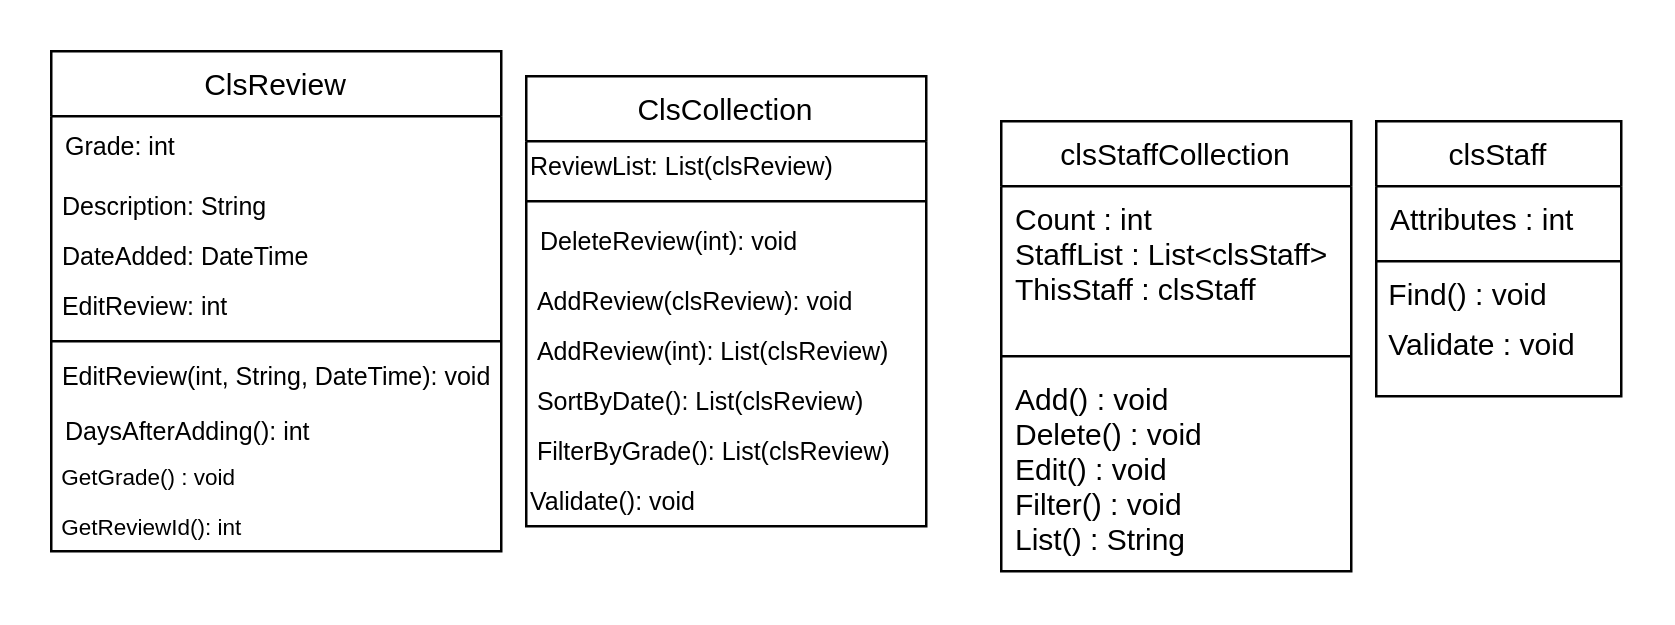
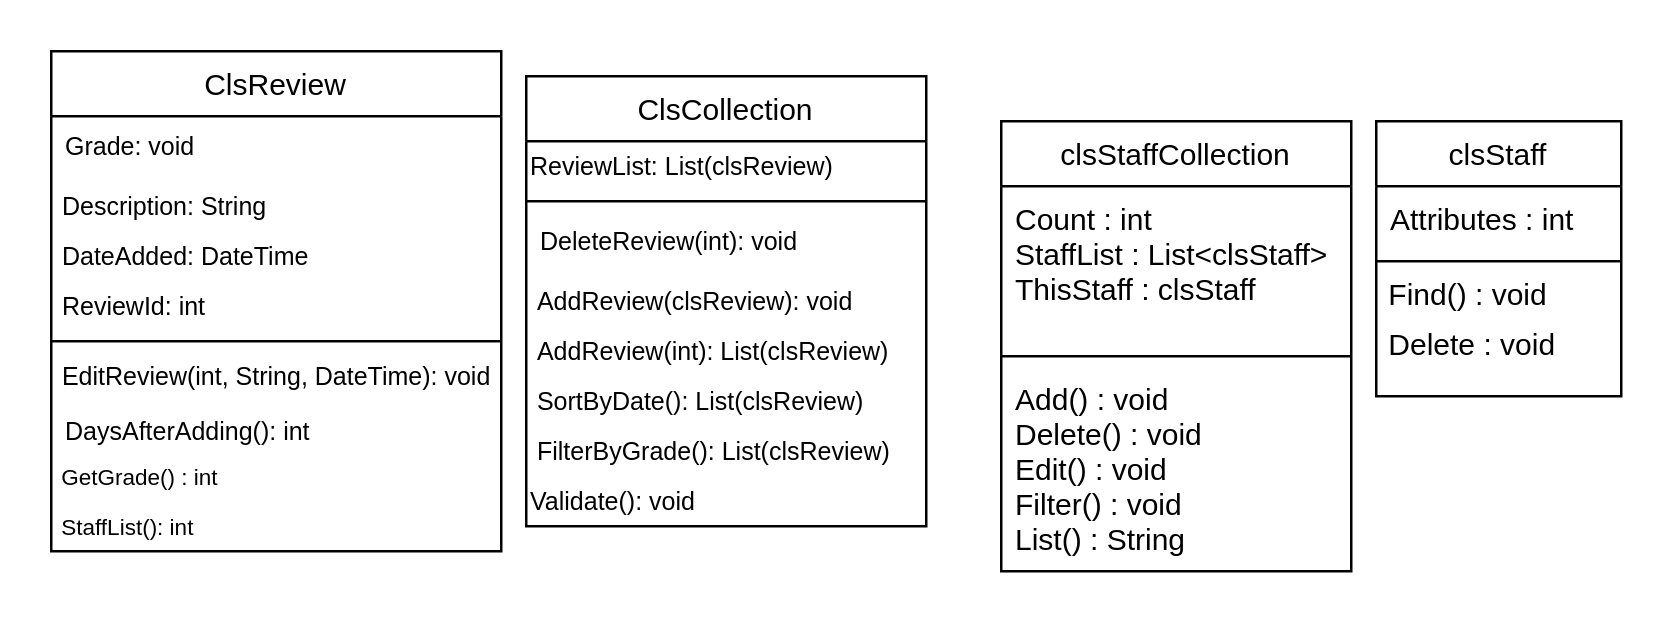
node "Grade: int": label "Grade: int" -> "Grade: void"
node "EditReview: int": label "EditReview: int" -> "ReviewId: int"
node "Validate : void": label "Validate : void" -> "Delete : void"
node "GetGrade() : void": label "GetGrade() : void" -> "GetGrade() : int"
node "GetReviewId(): int": label "GetReviewId(): int" -> "StaffList(): int"
